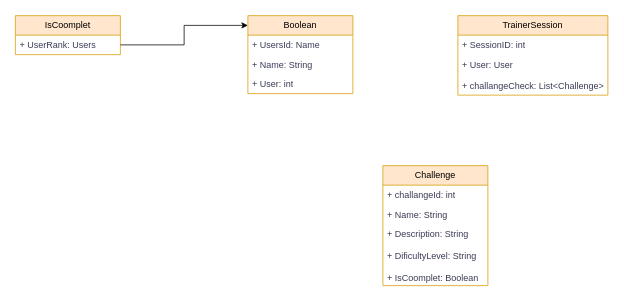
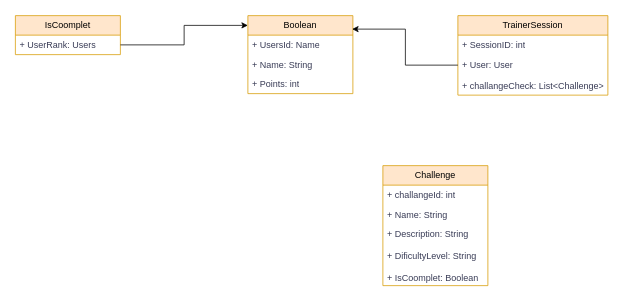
edge "+ User: User" -> "Boolean": added
node "+ User: int": label "+ User: int" -> "+ Points: int"
